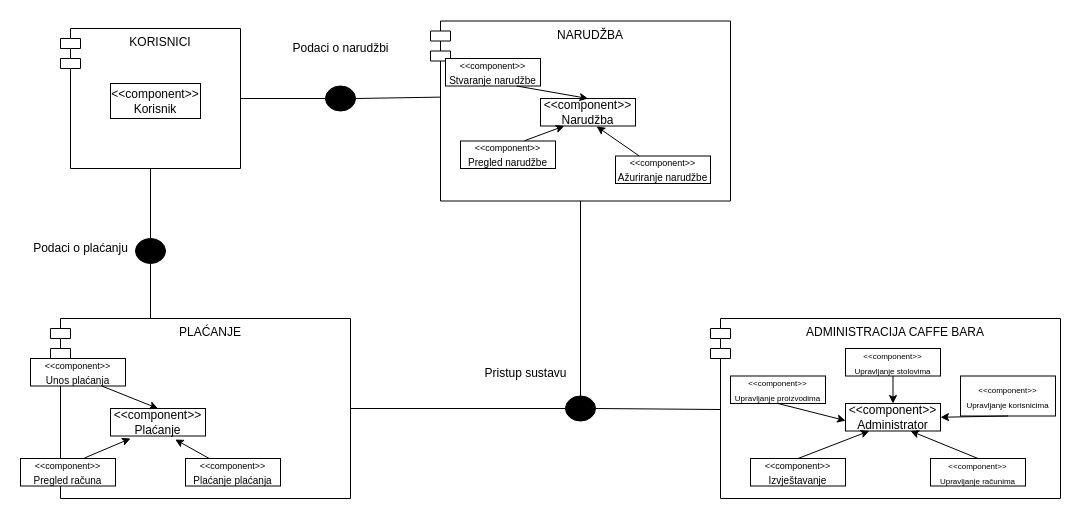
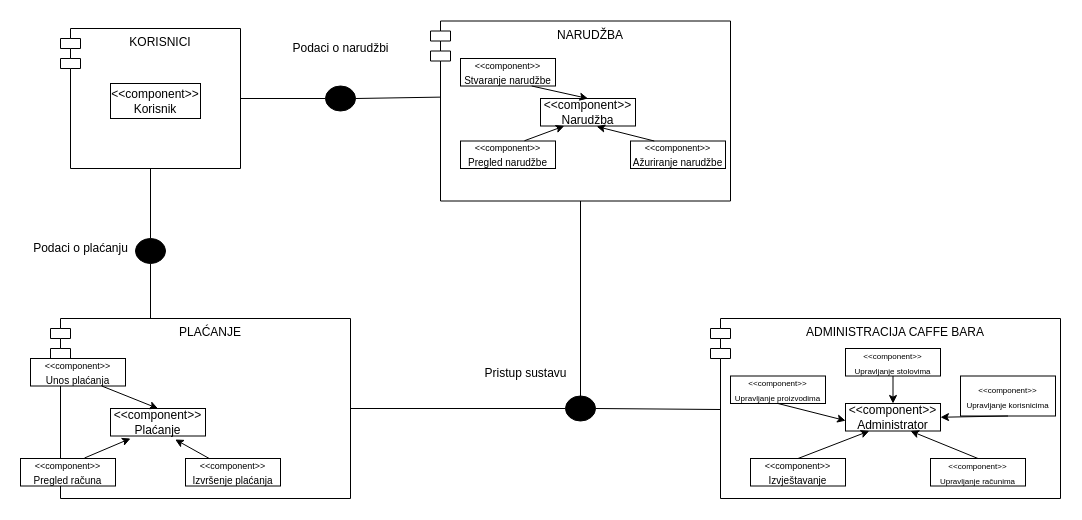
node "<<component>> Stvaranje narudžbe": moved (493, 72) -> (508, 72)
node "<<component>> Ažuriranje narudžbe": moved (663, 170) -> (678, 155)
node "<<component>> Plaćanje plaćanja": label "<<component>> Plaćanje plaćanja" -> "<<component>> Izvršenje plaćanja"
